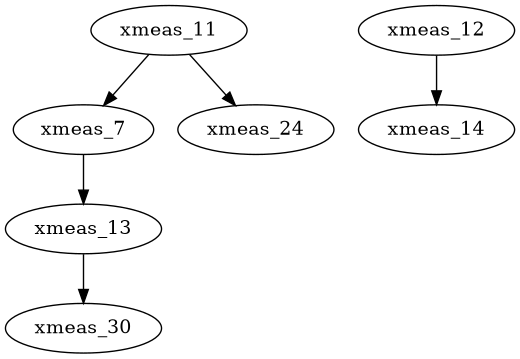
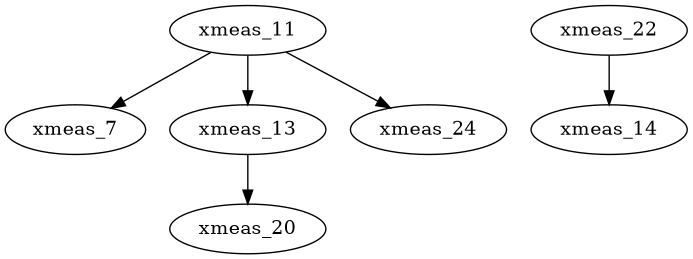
node "xmeas_12": label "xmeas_12" -> "xmeas_22"
edge "xmeas_7" -> "xmeas_13": now "xmeas_11" -> "xmeas_13"
node "xmeas_30": label "xmeas_30" -> "xmeas_20"
